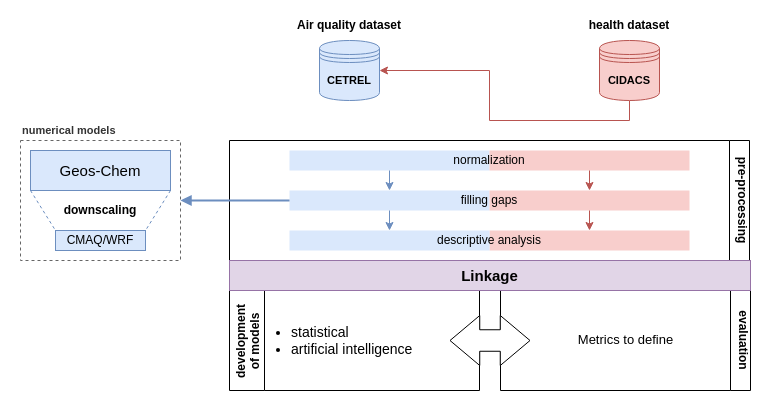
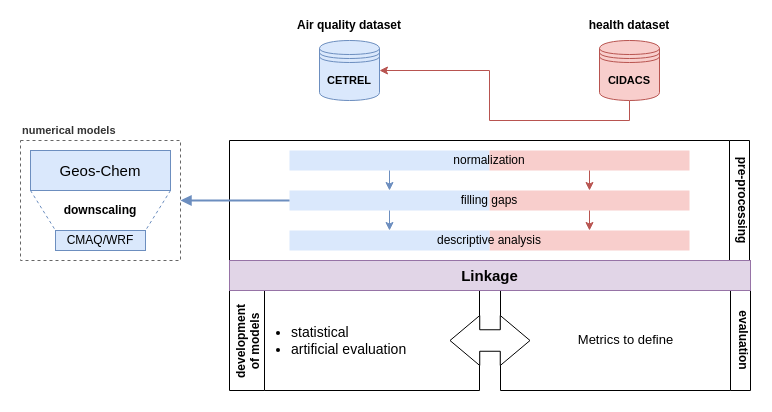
node "statistical artificial intelligence": label "statistical artificial intelligence" -> "statistical artificial evaluation"
